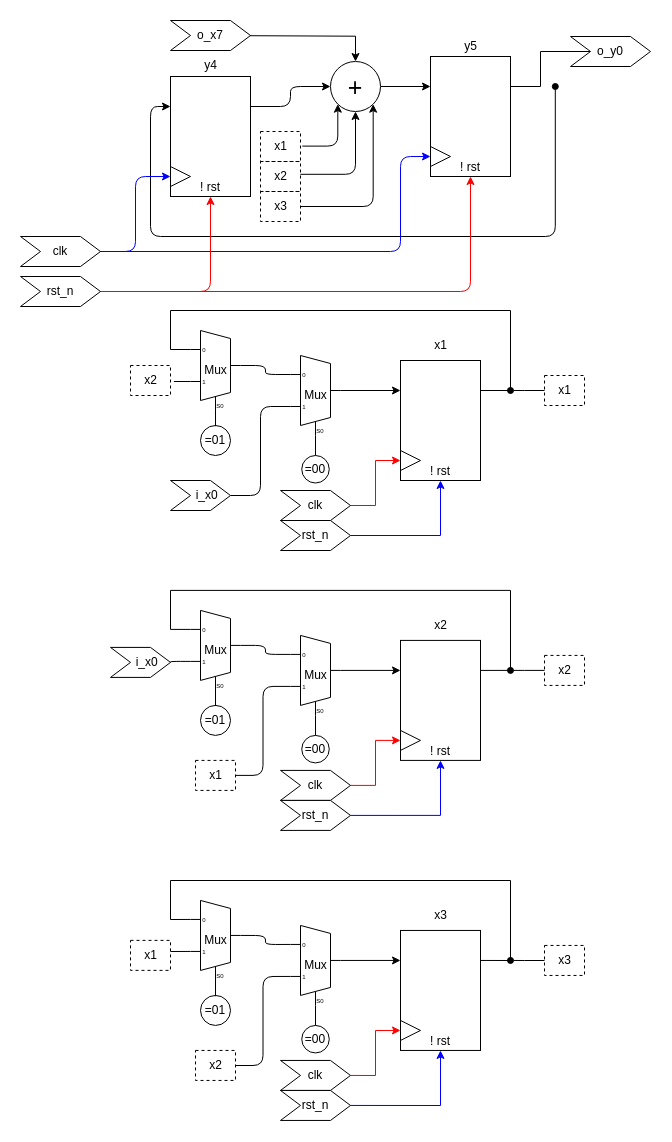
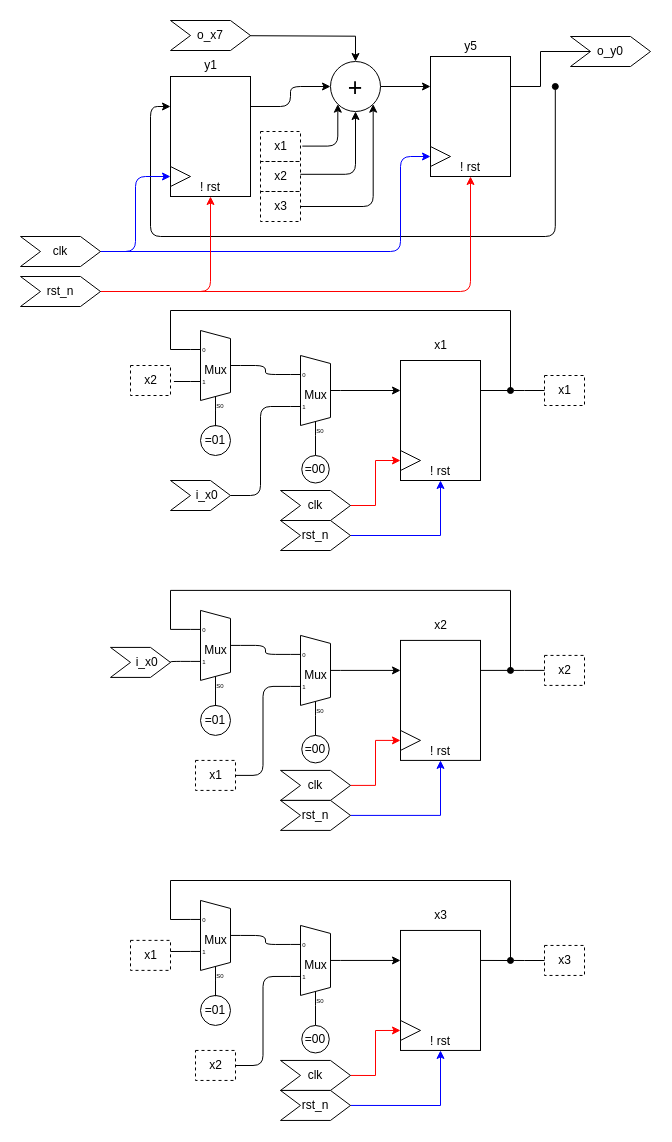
node "y4": label "y4" -> "y1"
